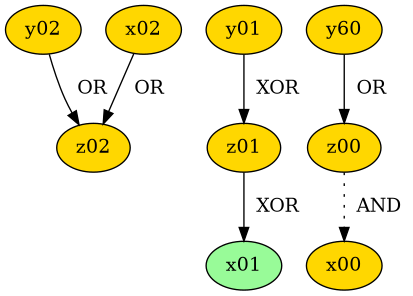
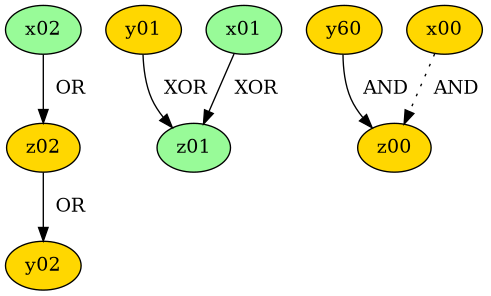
node "x02": fillcolor gold -> palegreen
edge "y02" -> "z02": reversed
edge "y60" -> "z00": label "  OR " -> "  AND "
node "z01": fillcolor gold -> palegreen
edge "z01" -> "x01": reversed
edge "z00" -> "x00": reversed
